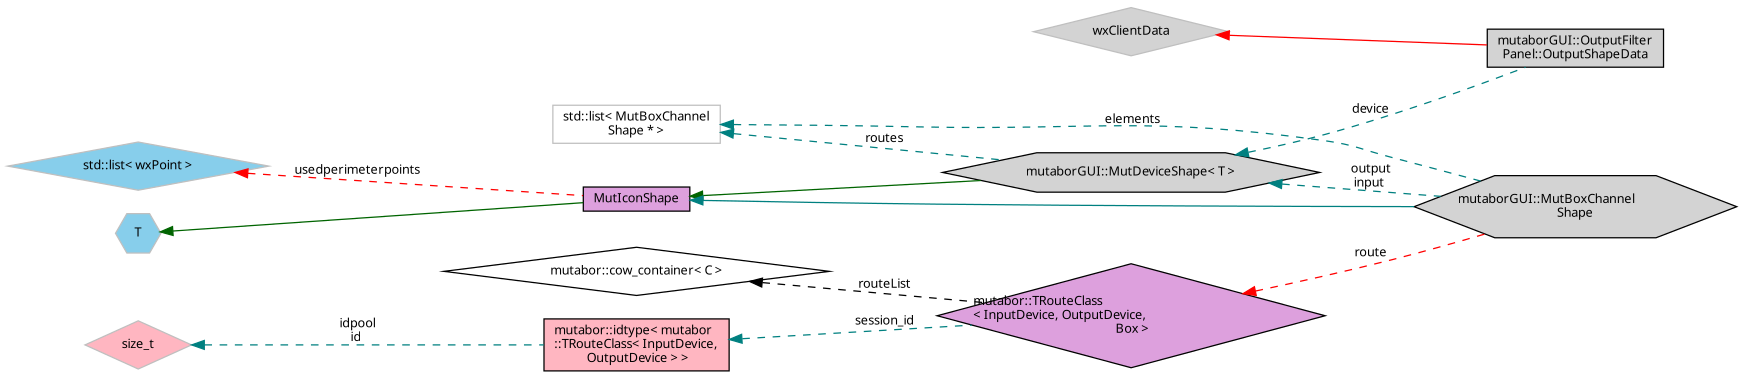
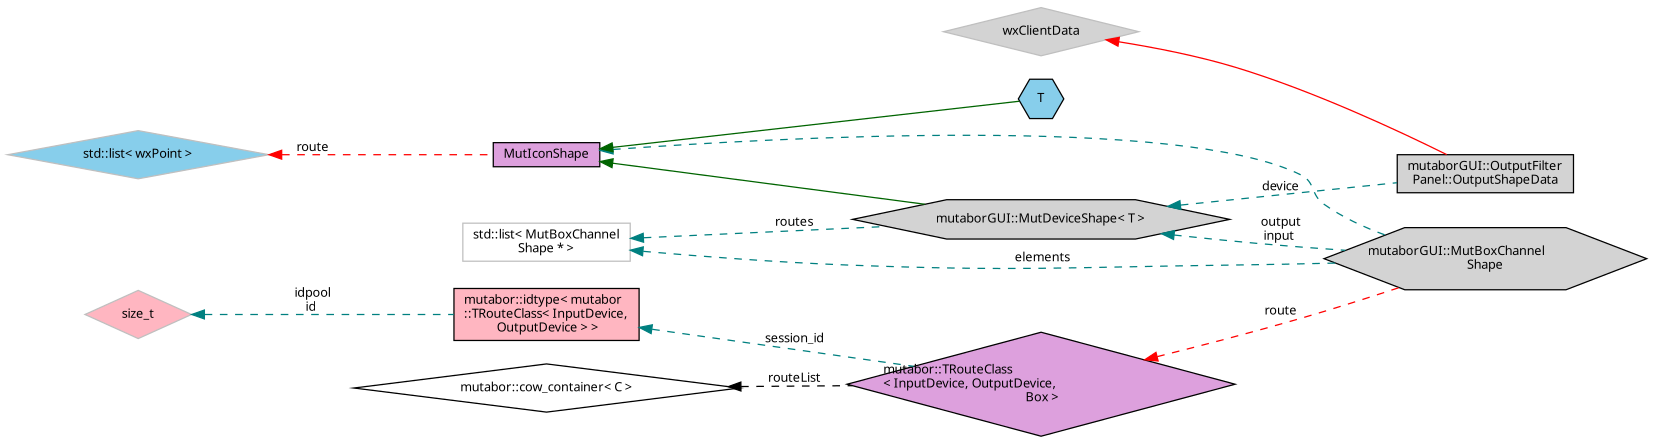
edge "MutIconShape" -> "std::list< wxPoint >": label " usedperimeterpoints" -> " route"
edge "mutaborGUI::MutBoxChannel Shape" -> "MutIconShape": style solid -> dashed
edge "MutIconShape" -> "T": reversed
node "T": color grey75 -> black
